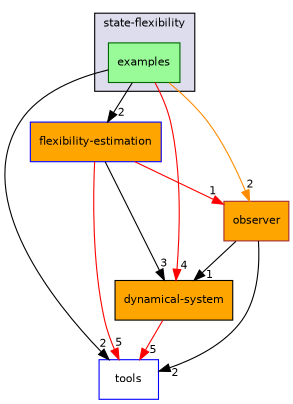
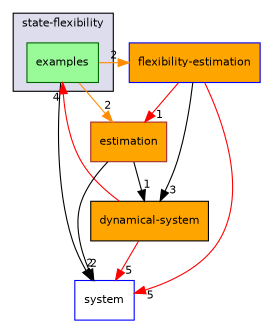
edge "examples" -> "flexibility-estimation": color black -> darkorange
edge "examples" -> "dynamical-system": reversed
node "observer": label "observer" -> "estimation"
node "tools": label "tools" -> "system"
